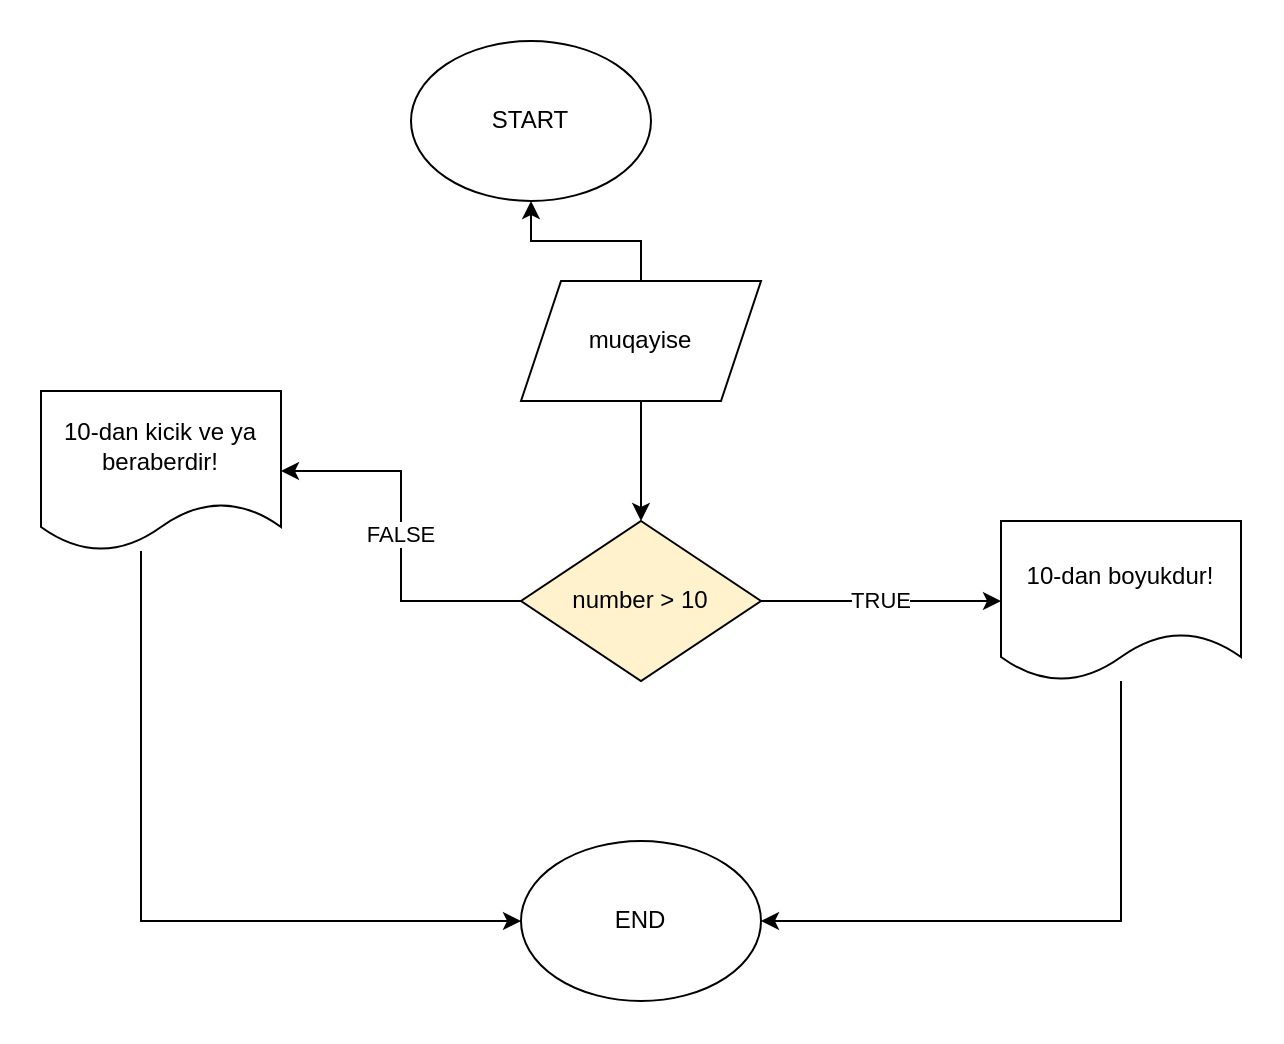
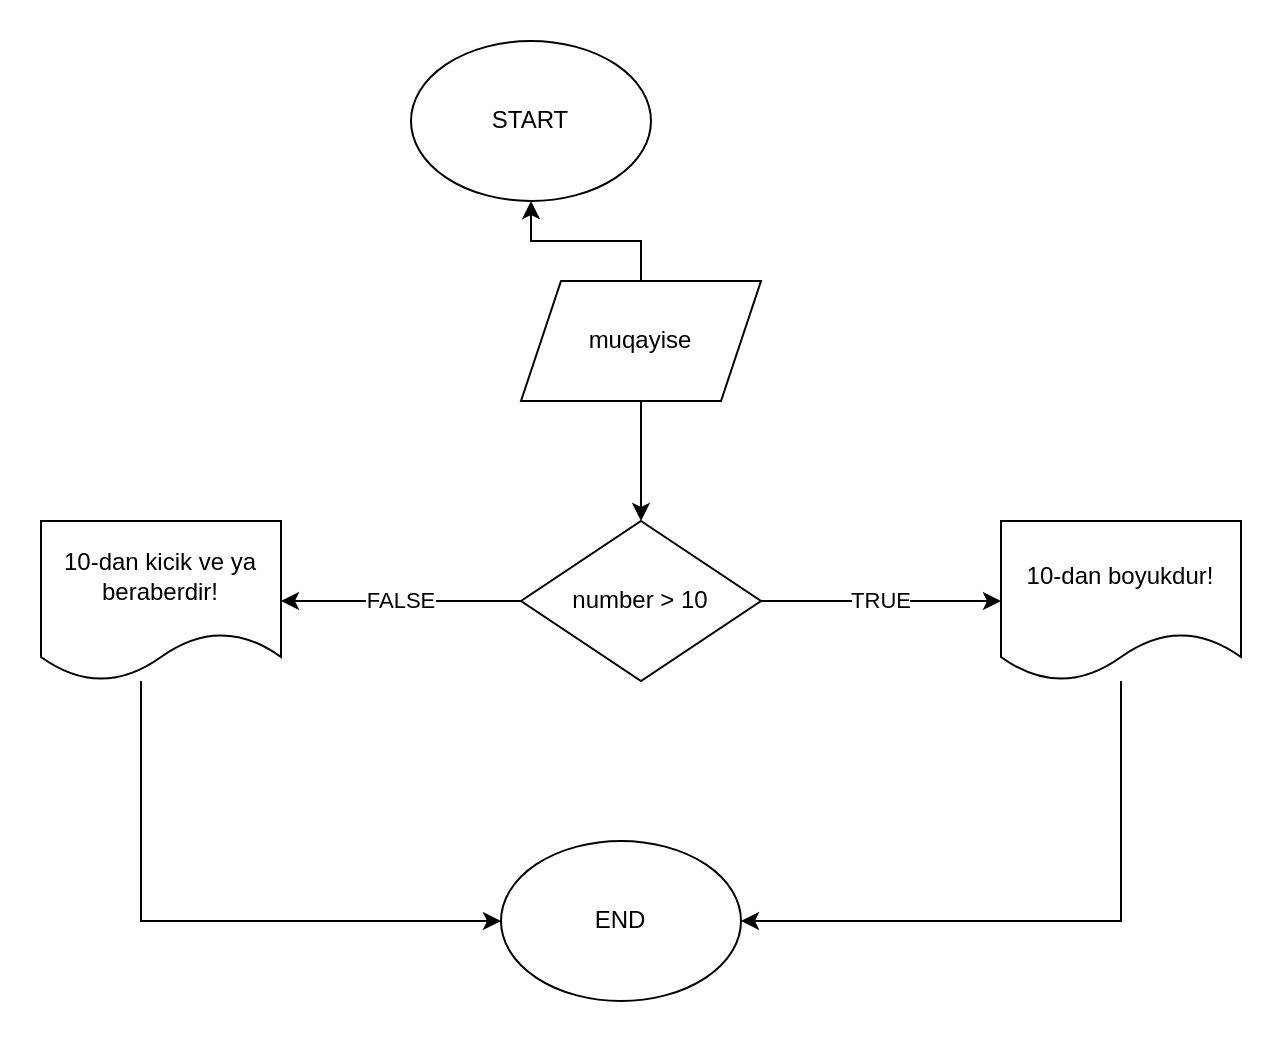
node "10-dan kicik ve ya beraberdir!": moved (161, 471) -> (161, 601)
node "number > 10": fillcolor #fff2cc -> #ffffff
node "END": moved (641, 921) -> (621, 921)
